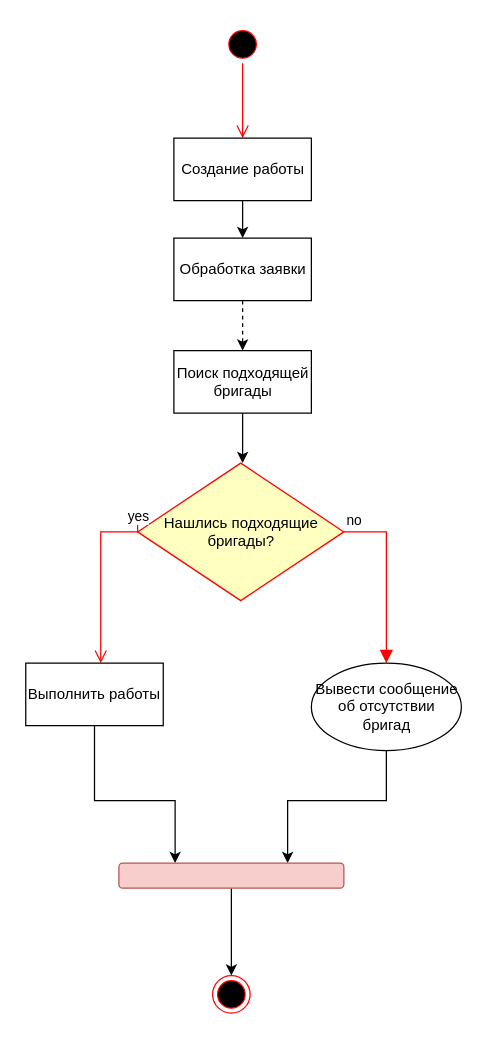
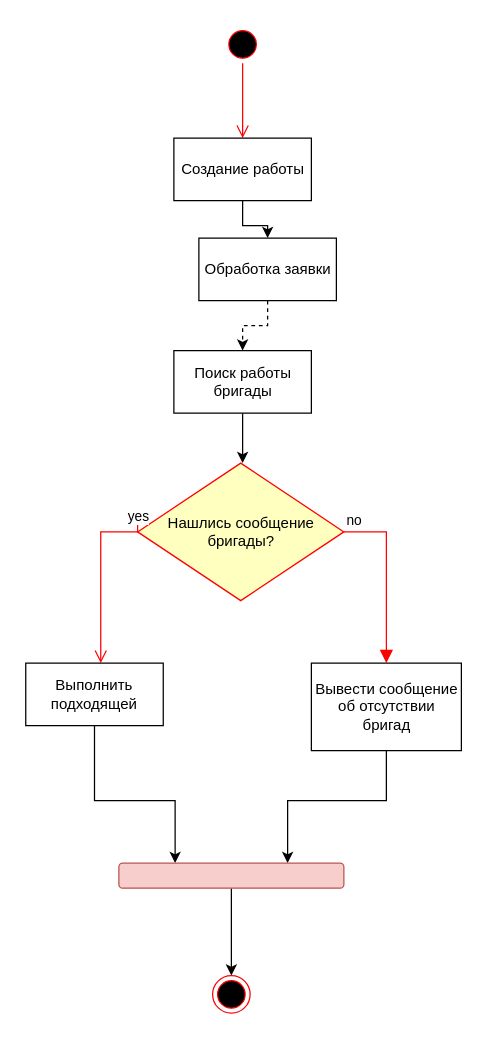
node "Обработка заявки": moved (243, 269) -> (268, 269)
node "Поиск подходящей бригады": label "Поиск подходящей бригады" -> "Поиск работы бригады"
node "Нашлись подходящие бригады?": label "Нашлись подходящие бригады?" -> "Нашлись сообщение бригады?"
node "Выполнить работы": label "Выполнить работы" -> "Выполнить подходящей"
node "Вывести сообщение об отсутствии бригад": shape ellipse -> rectangle
